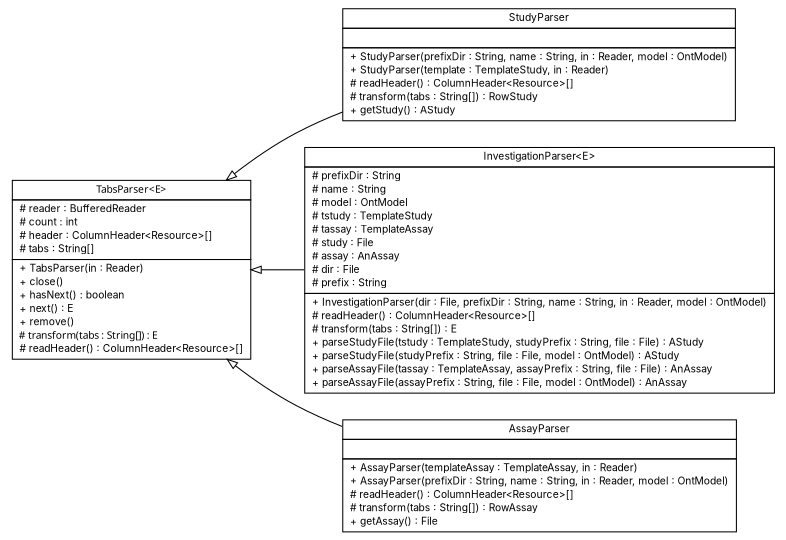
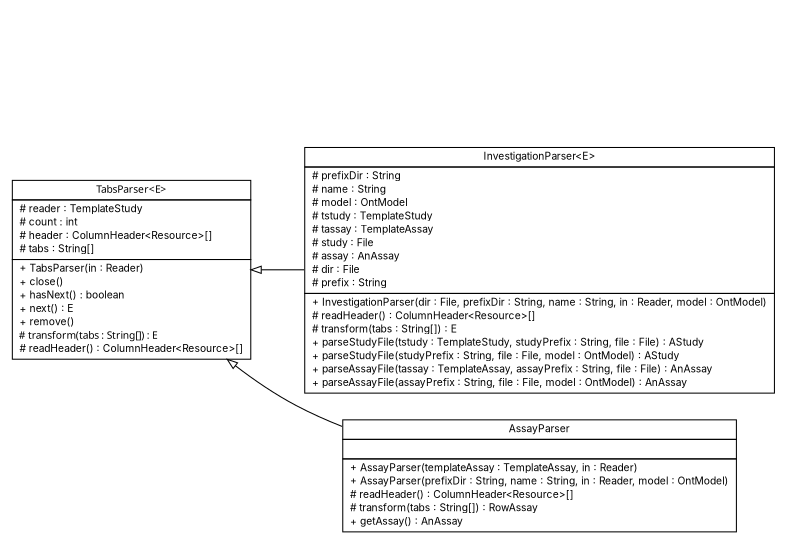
node "StudyParser": removed
node "TabsParser<E>": text "# reader : BufferedReader" -> "# reader : TemplateStudy"
node "AssayParser": text "+ getAssay() : File" -> "+ getAssay() : AnAssay"
